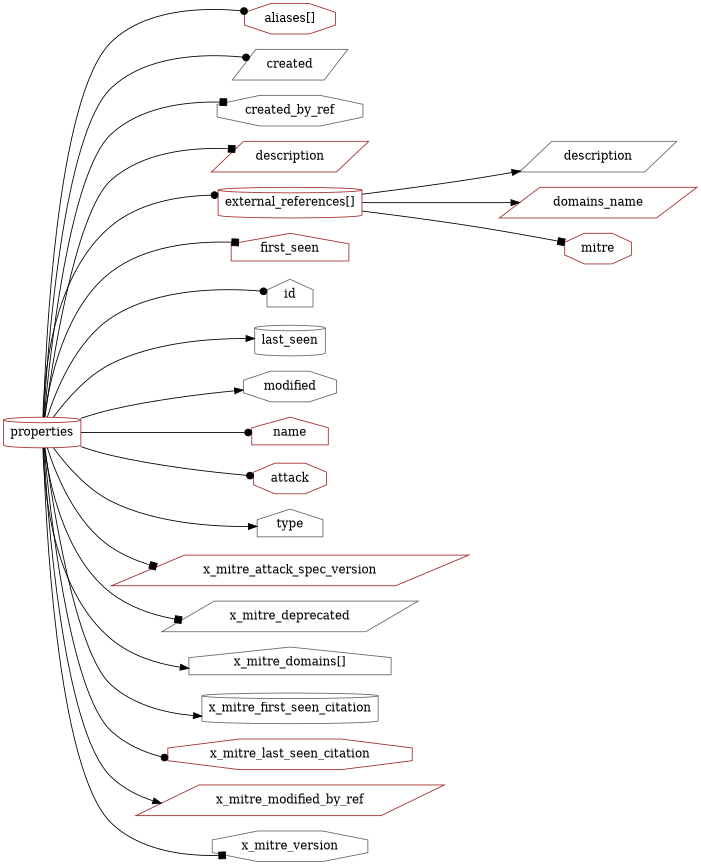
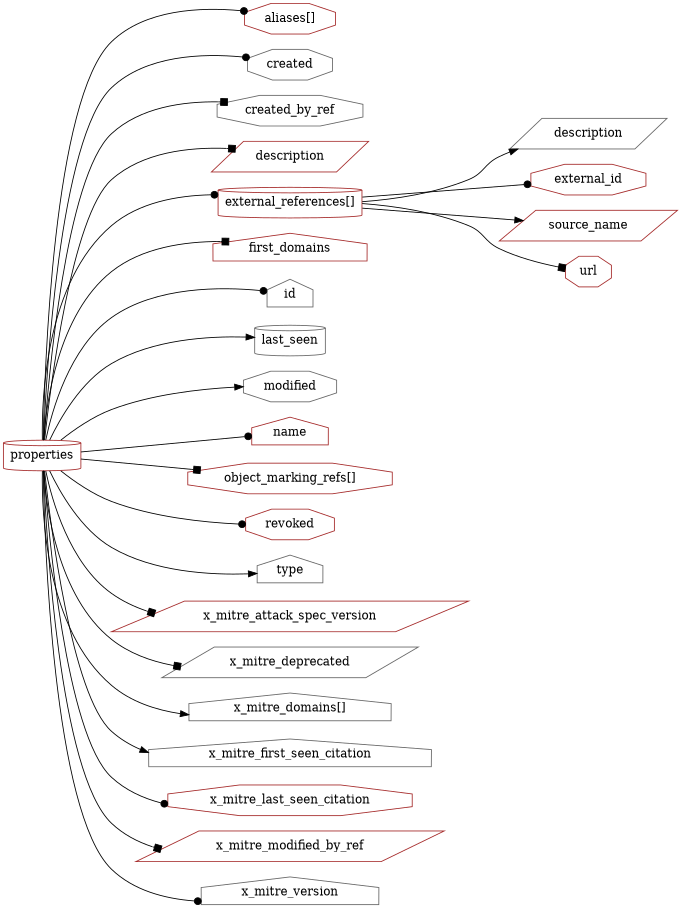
node "created": shape parallelogram -> octagon
node "external_id": added
node "domains_name": label "domains_name" -> "source_name"
node "first_seen": label "first_seen" -> "first_domains"
node "mitre": label "mitre" -> "url"
node "object_marking_refs[]": added
node "attack": label "attack" -> "revoked"
edge "properties" -> "x_mitre_modified_by_ref": arrowhead normal -> box
edge "properties" -> "x_mitre_version": arrowhead box -> dot
node "x_mitre_first_seen_citation": shape cylinder -> house
node "x_mitre_version": shape octagon -> house
